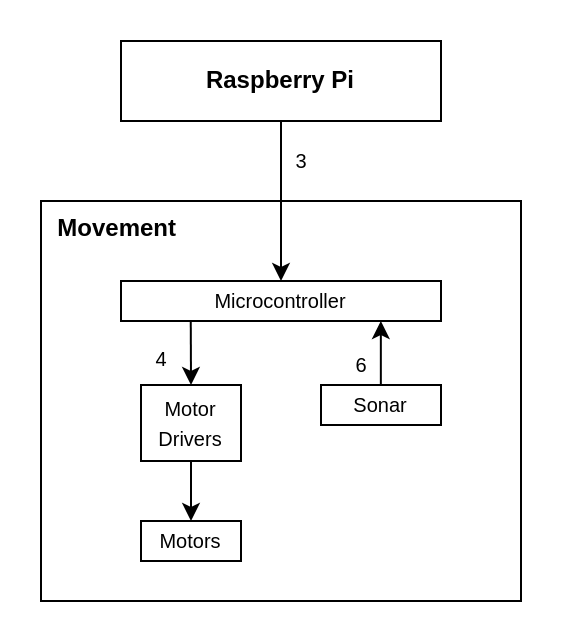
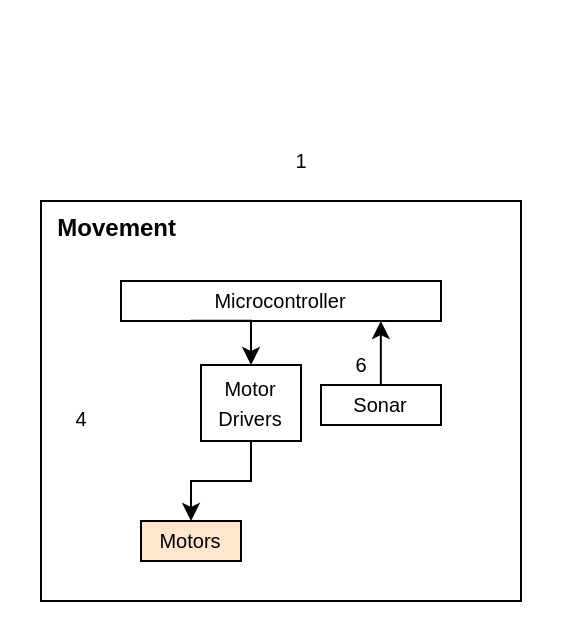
node "Raspberry Pi": removed
node "3": label "3" -> "1"
edge "Raspberry Pi" -> "Microcontroller": removed
node "4": moved (161, 359) -> (81, 419)
node "Motor Drivers": moved (191, 423) -> (251, 403)
node "Motors": fillcolor #ffffff -> #ffe6cc
